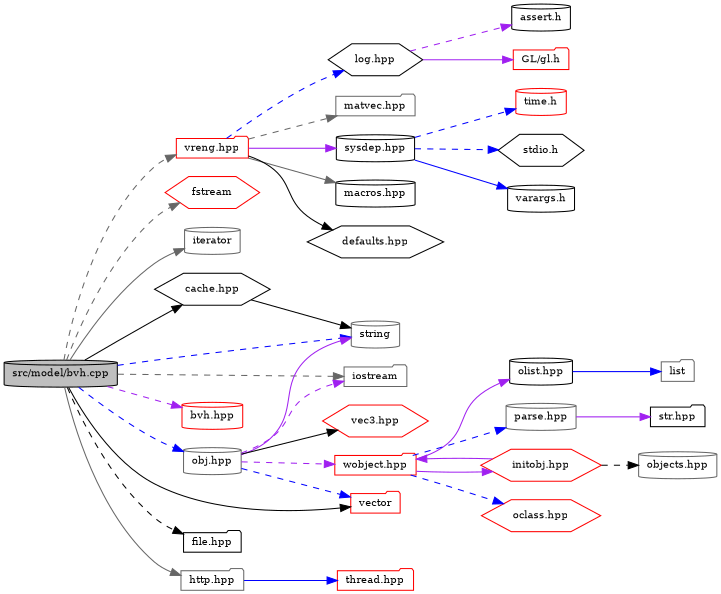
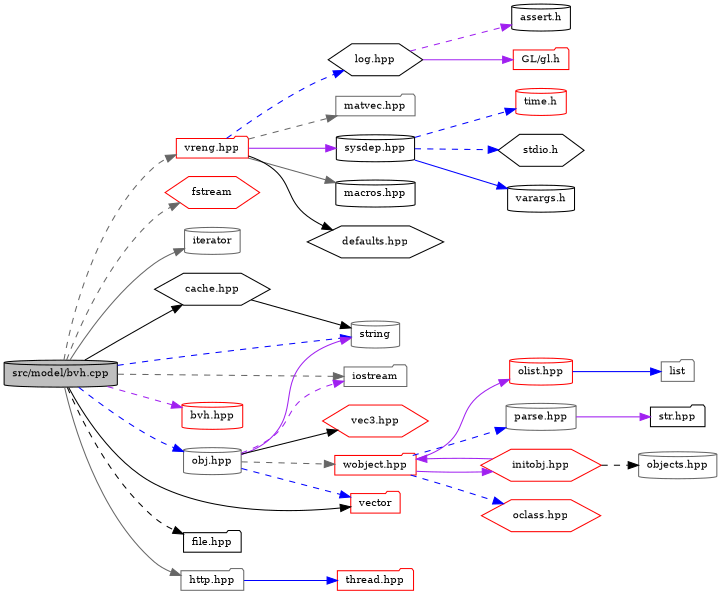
node "olist.hpp": color black -> red
edge "obj.hpp" -> "wobject.hpp": color purple -> gray40
